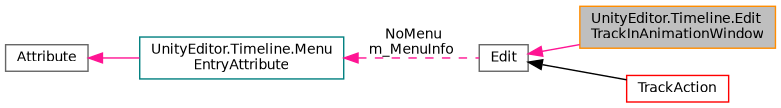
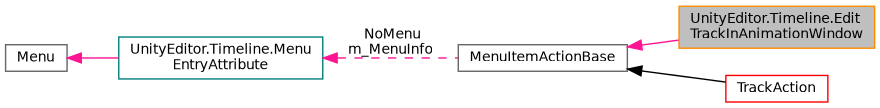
node "Attribute": label "Attribute" -> "Menu"
node "Edit": label "Edit" -> "MenuItemActionBase"
